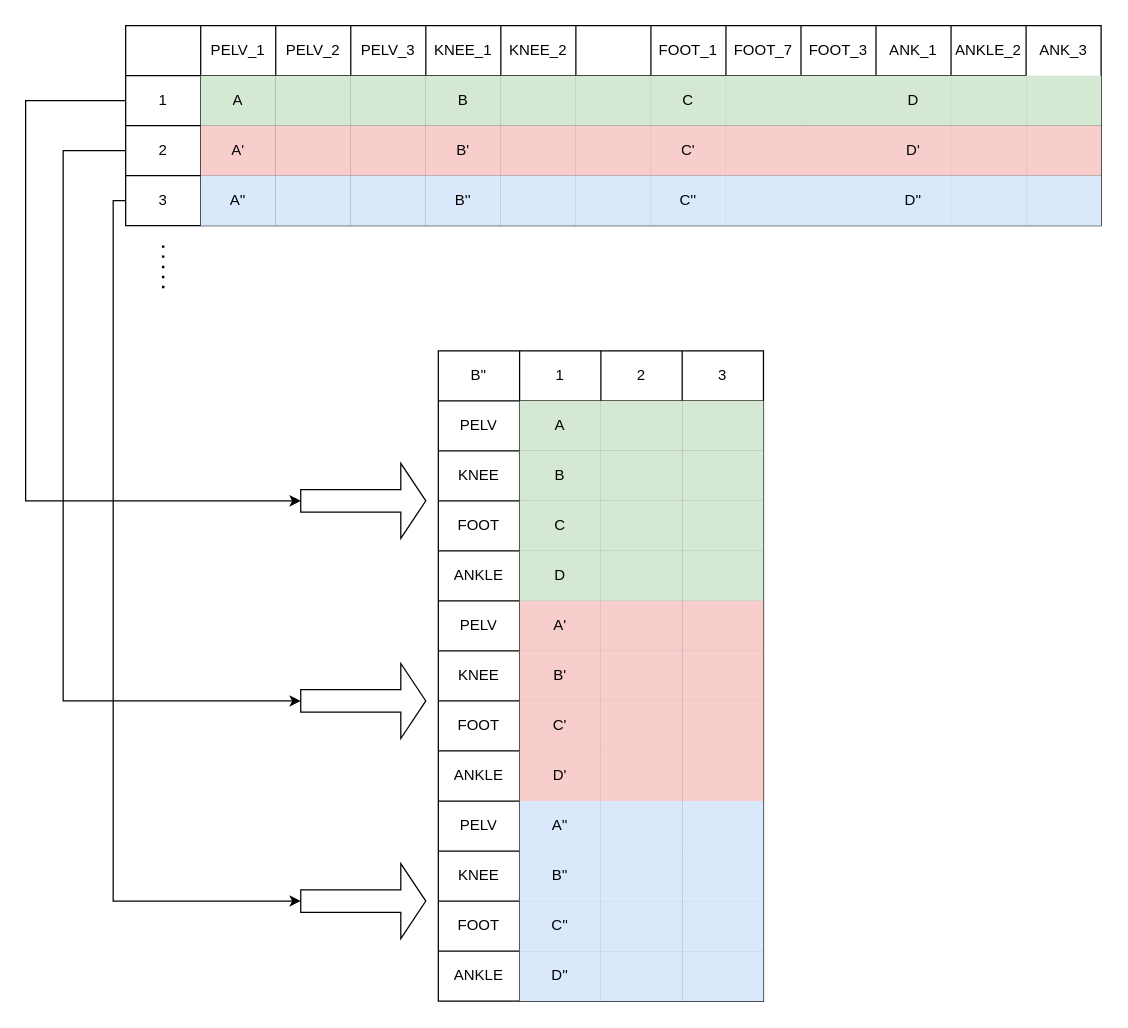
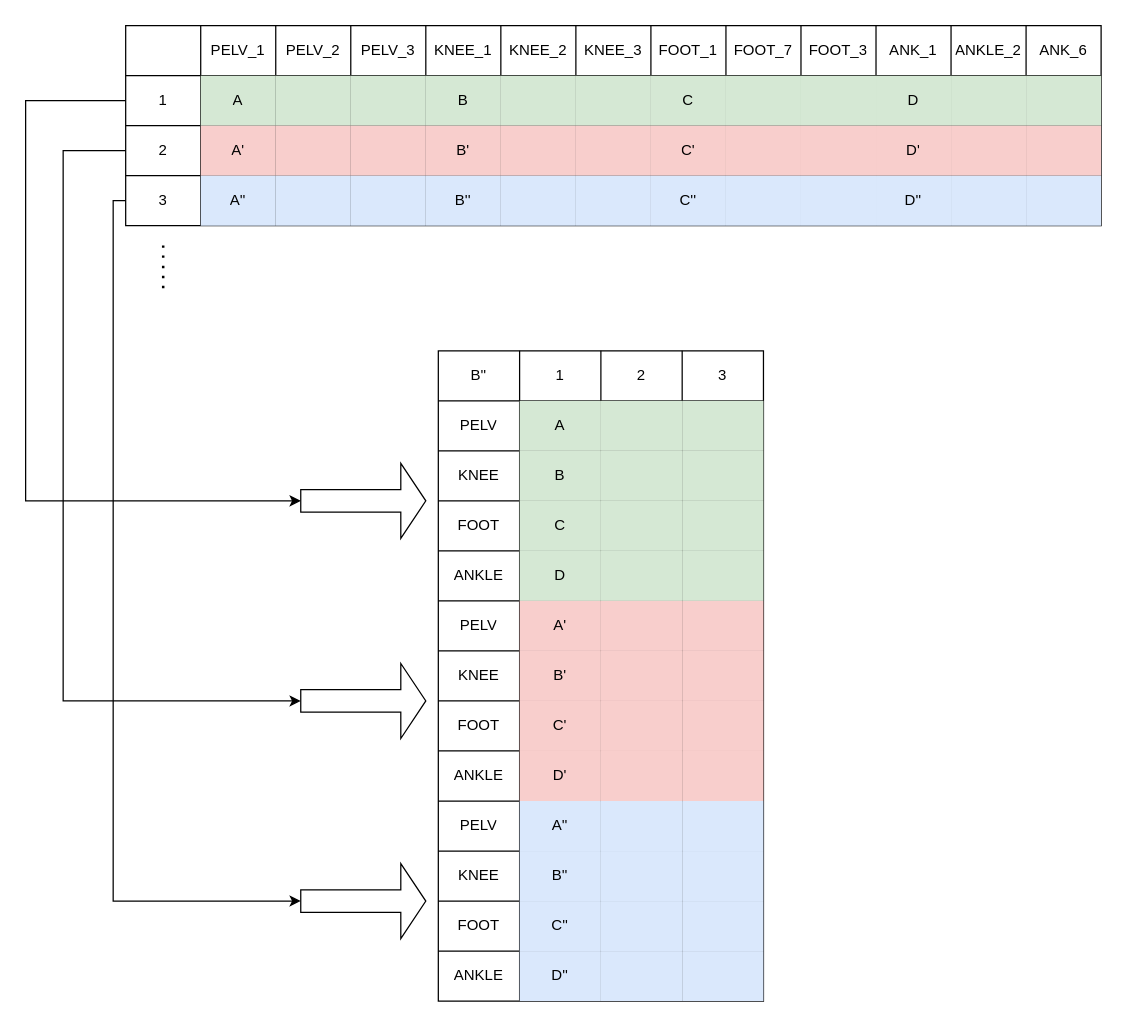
node "KNEE_3": added
node "ANK_3": label "ANK_3" -> "ANK_6"
